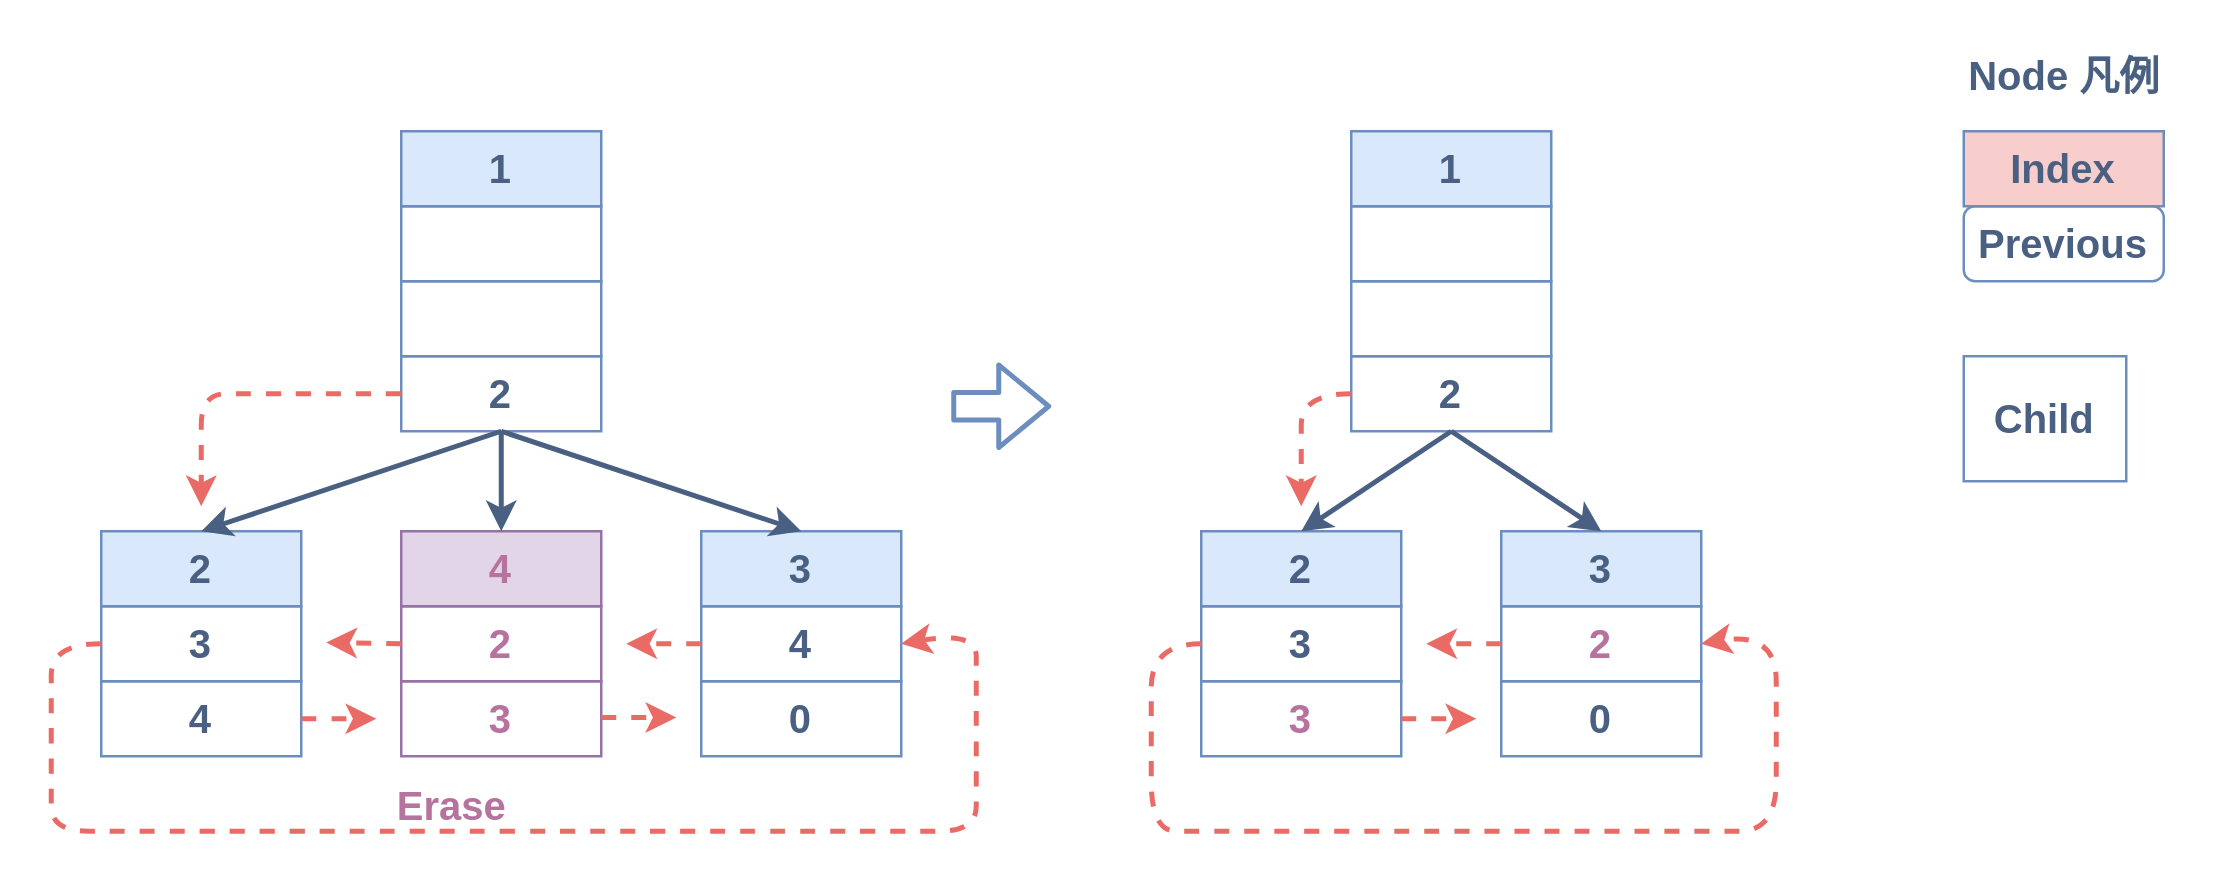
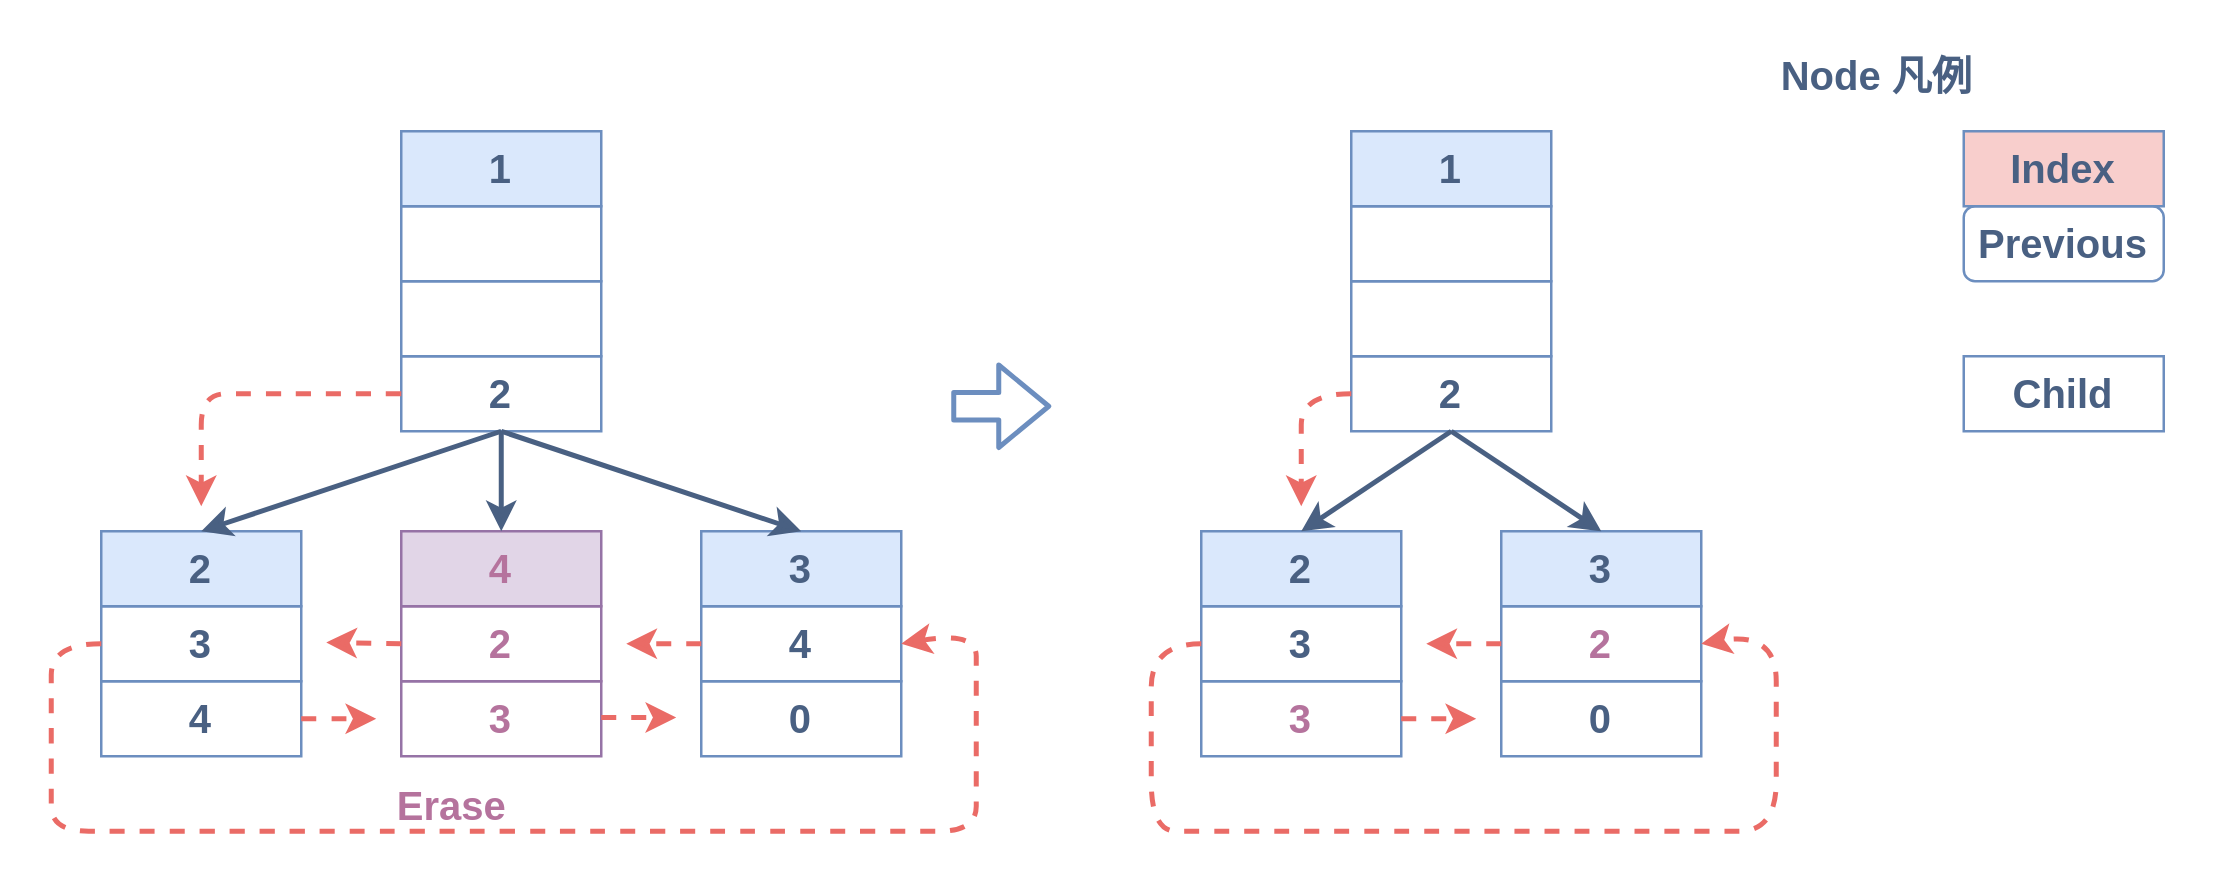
node "Node 凡例": moved (2064, 76) -> (1876, 76)
node "Child": size 163x125 -> 200x75
